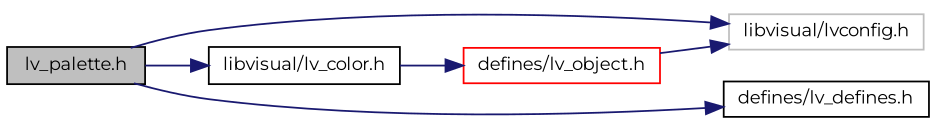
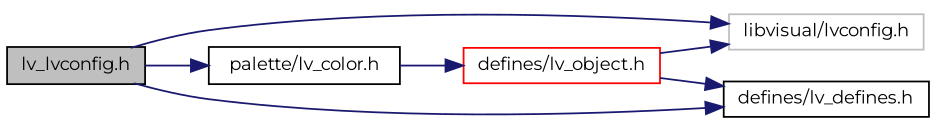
node "lv_palette.h": label "lv_palette.h" -> "lv_lvconfig.h"
node "libvisual/lv_color.h": label "libvisual/lv_color.h" -> "palette/lv_color.h"
edge "defines/lv_object.h" -> "defines/lv_defines.h": added
